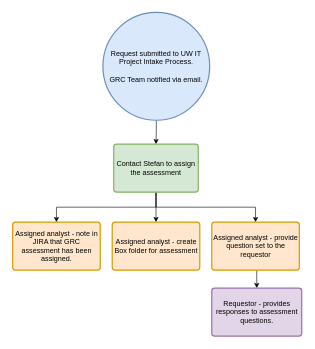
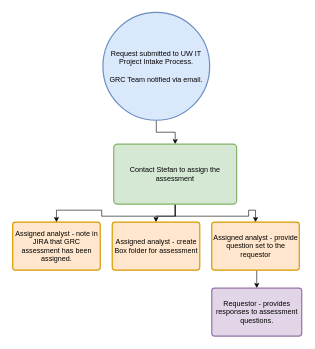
node "Contact Stefan to assign the assessment": size 85x48 -> 123x60
